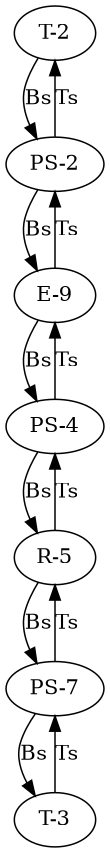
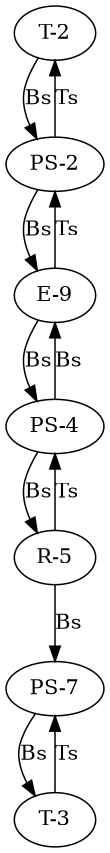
edge "PS-4" -> "E-9": label "Ts" -> "Bs"
edge "PS-7" -> "R-5": removed, label "Ts"
